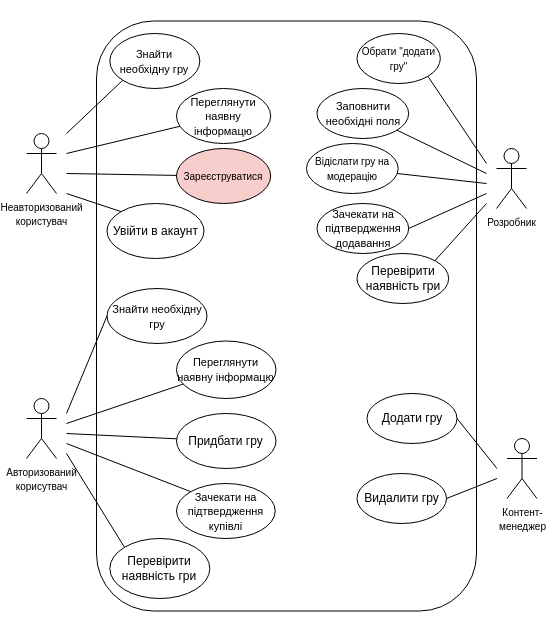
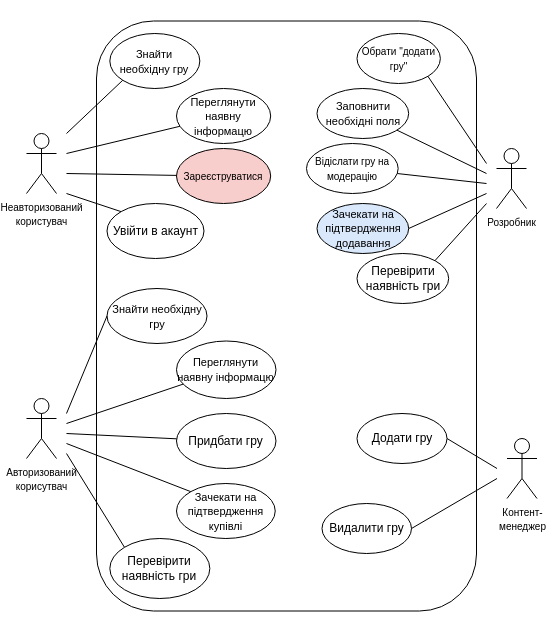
node "Зачекати на підтвердження додавання": fillcolor #ffffff -> #dae8fc
node "Додати гру": moved (412, 419) -> (402, 439)
node "Видалити гру": moved (402, 499) -> (367, 529)
